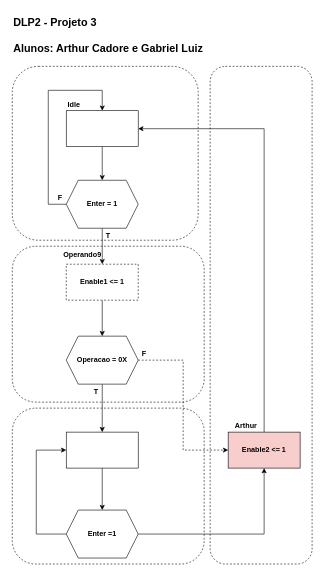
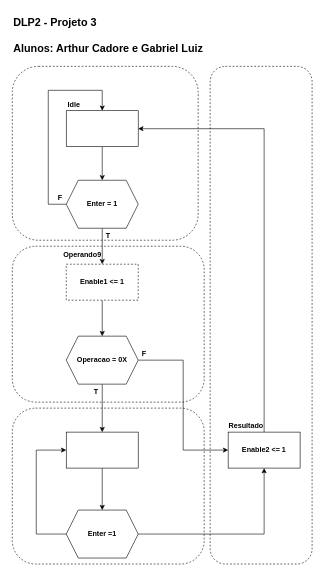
edge "Operacao = 0X" -> "Enable2 <= 1": style dashed -> solid
node "Arthur": label "Arthur" -> "Resultado"
node "Enable2 <= 1": fillcolor #f8cecc -> #ffffff
